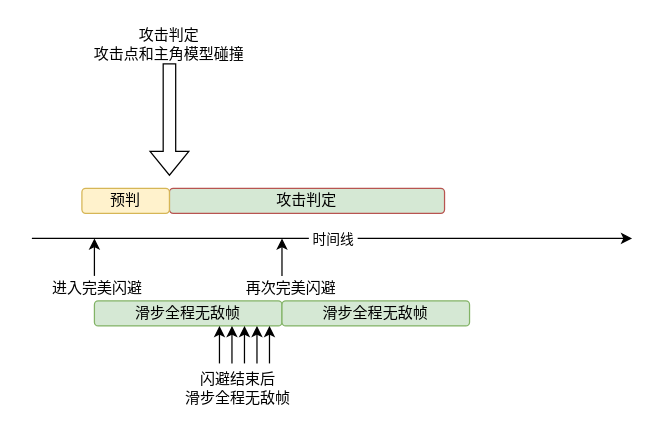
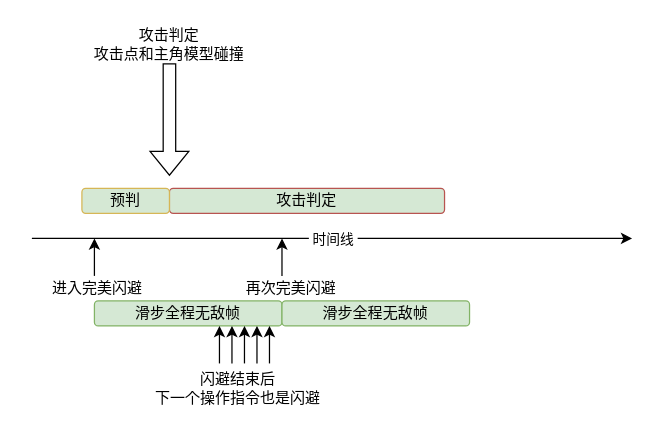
node "预判": fillcolor #fff2cc -> #d5e8d4
node "闪避结束后 滑步全程无敌帧": label "闪避结束后 滑步全程无敌帧" -> "闪避结束后 下一个操作指令也是闪避"
